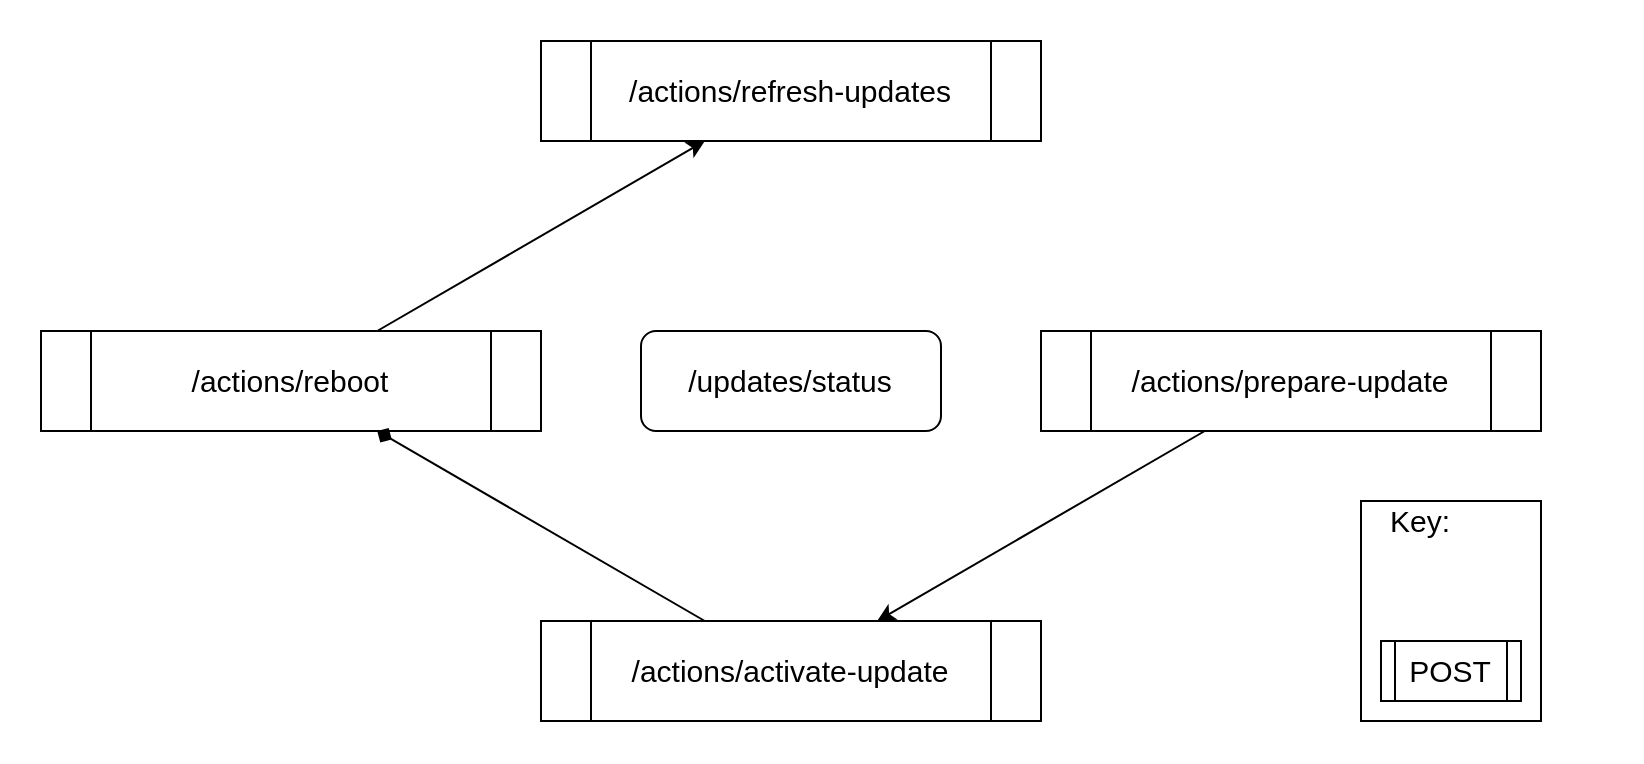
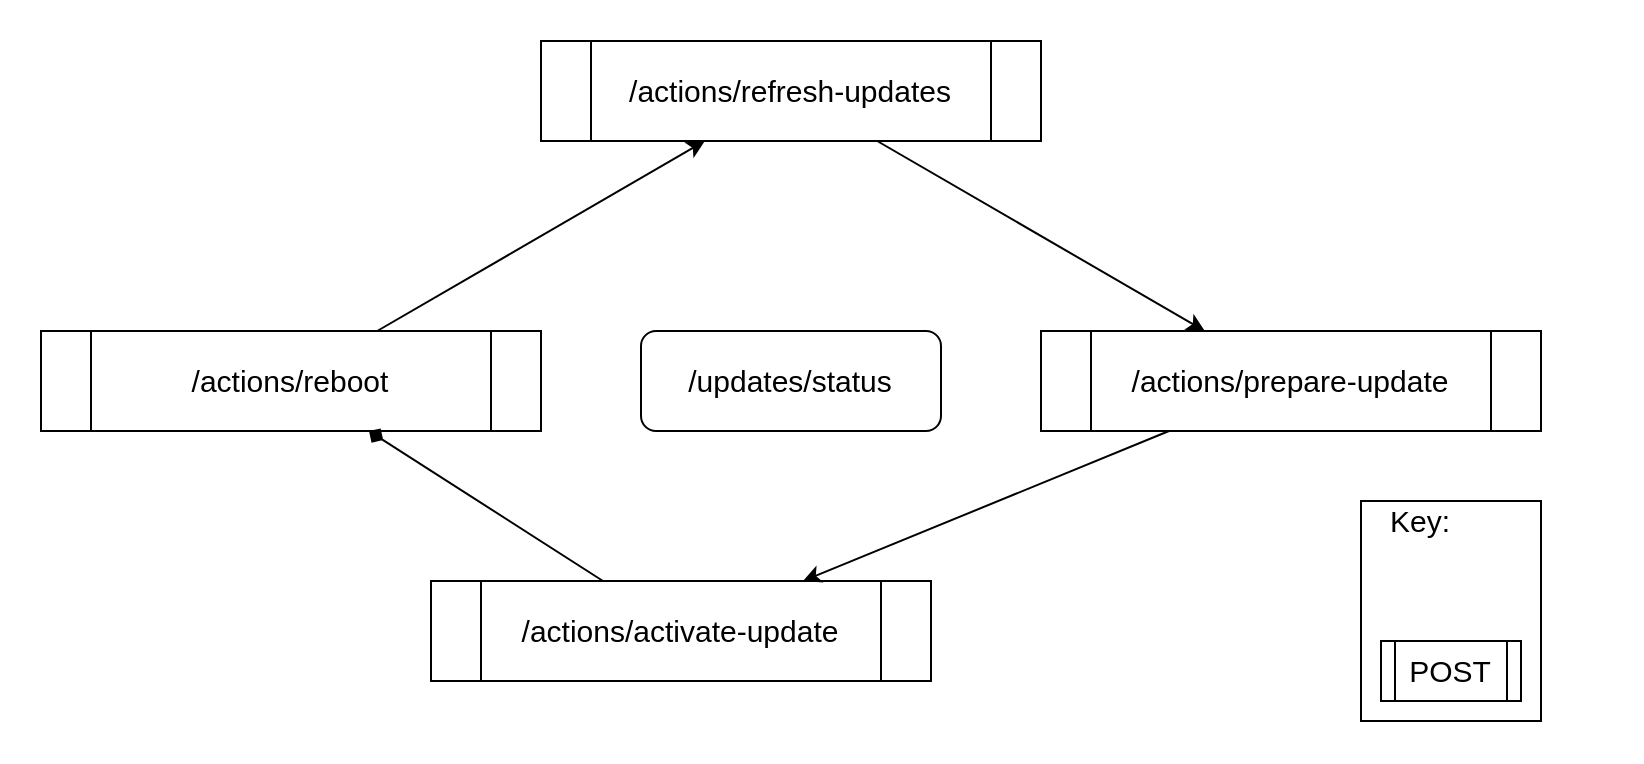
edge "/actions/refresh-updates" -> "/actions/prepare-update": added
node "/actions/activate-update": moved (791, 671) -> (681, 631)
